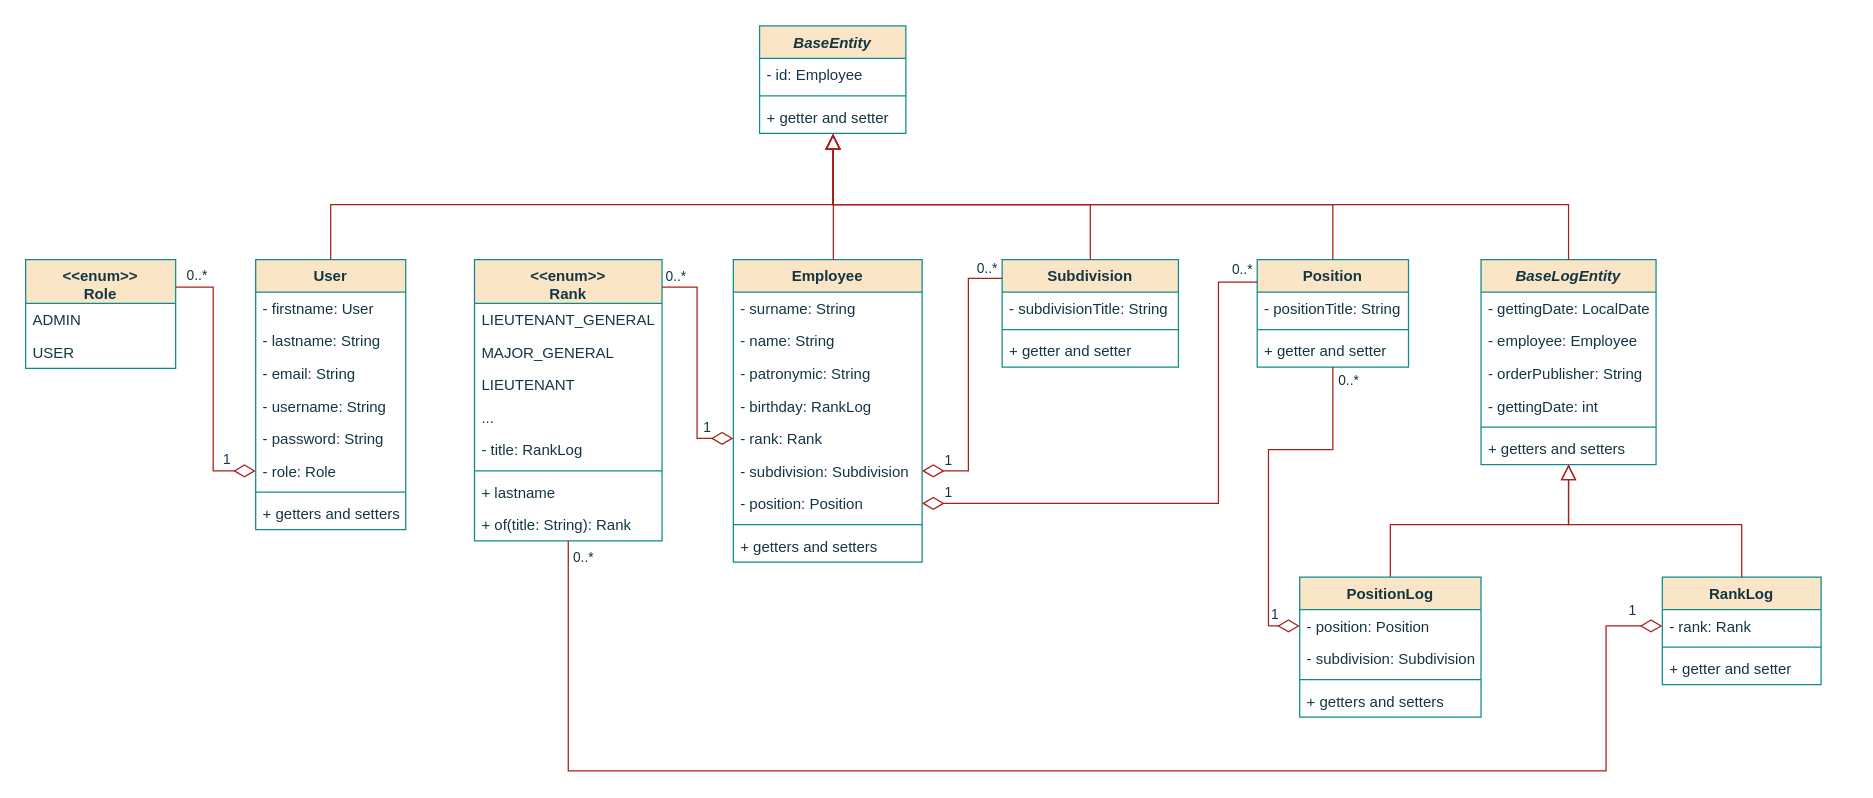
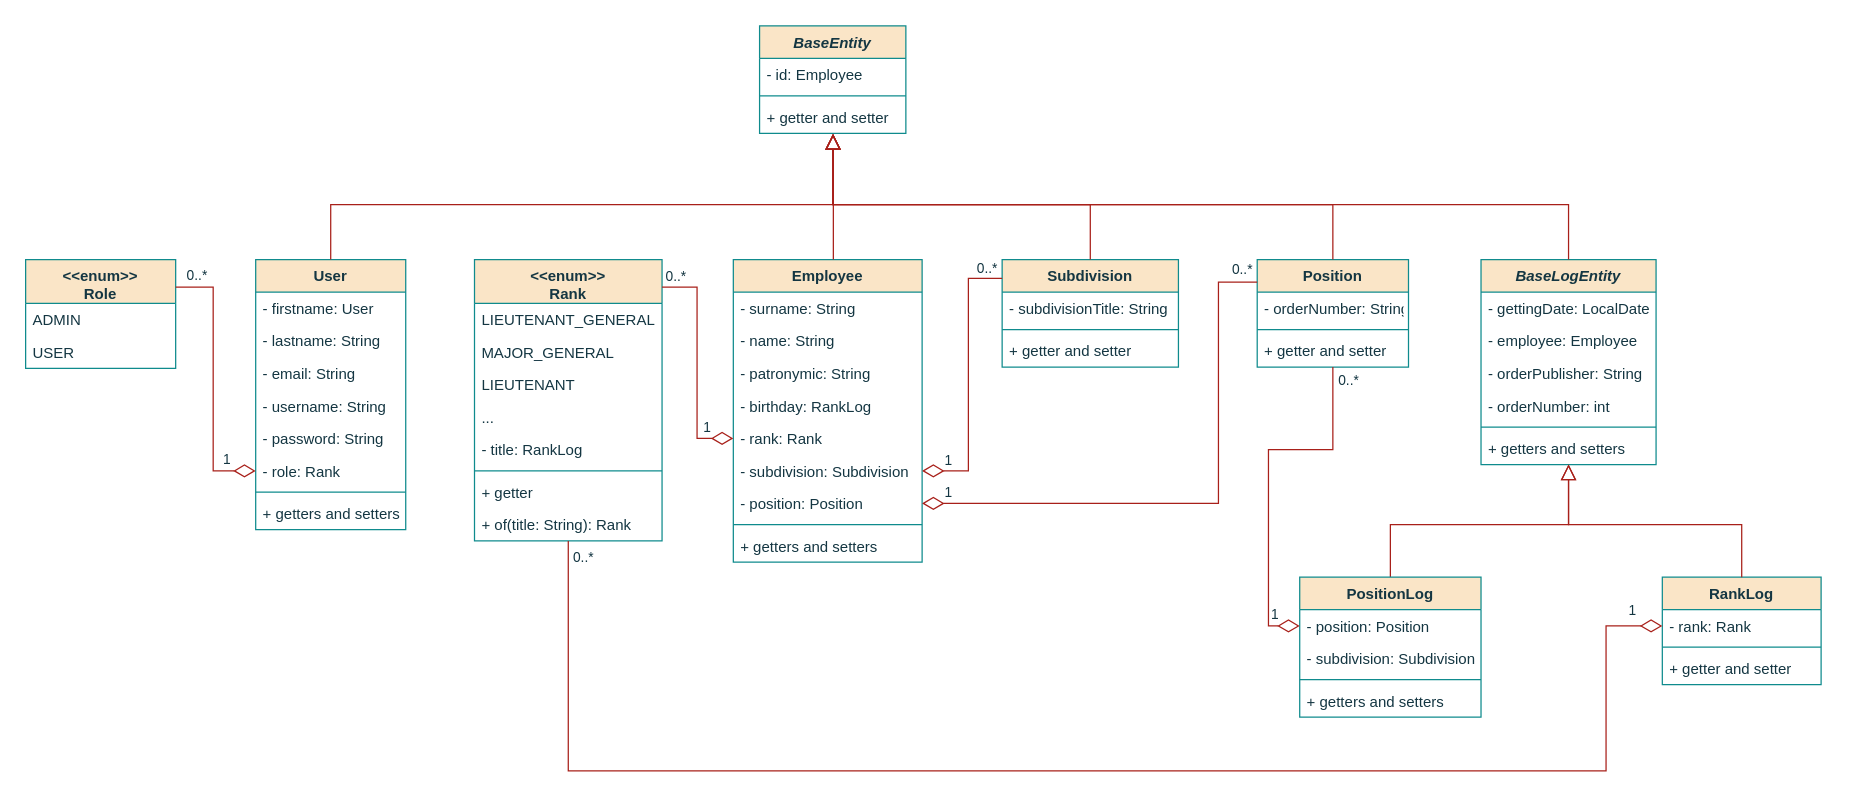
node "- positionTitle: String": label "- positionTitle: String" -> "- orderNumber: String"
node "- gettingDate: int": label "- gettingDate: int" -> "- orderNumber: int"
node "- role: Role": label "- role: Role" -> "- role: Rank"
node "+ lastname": label "+ lastname" -> "+ getter"
